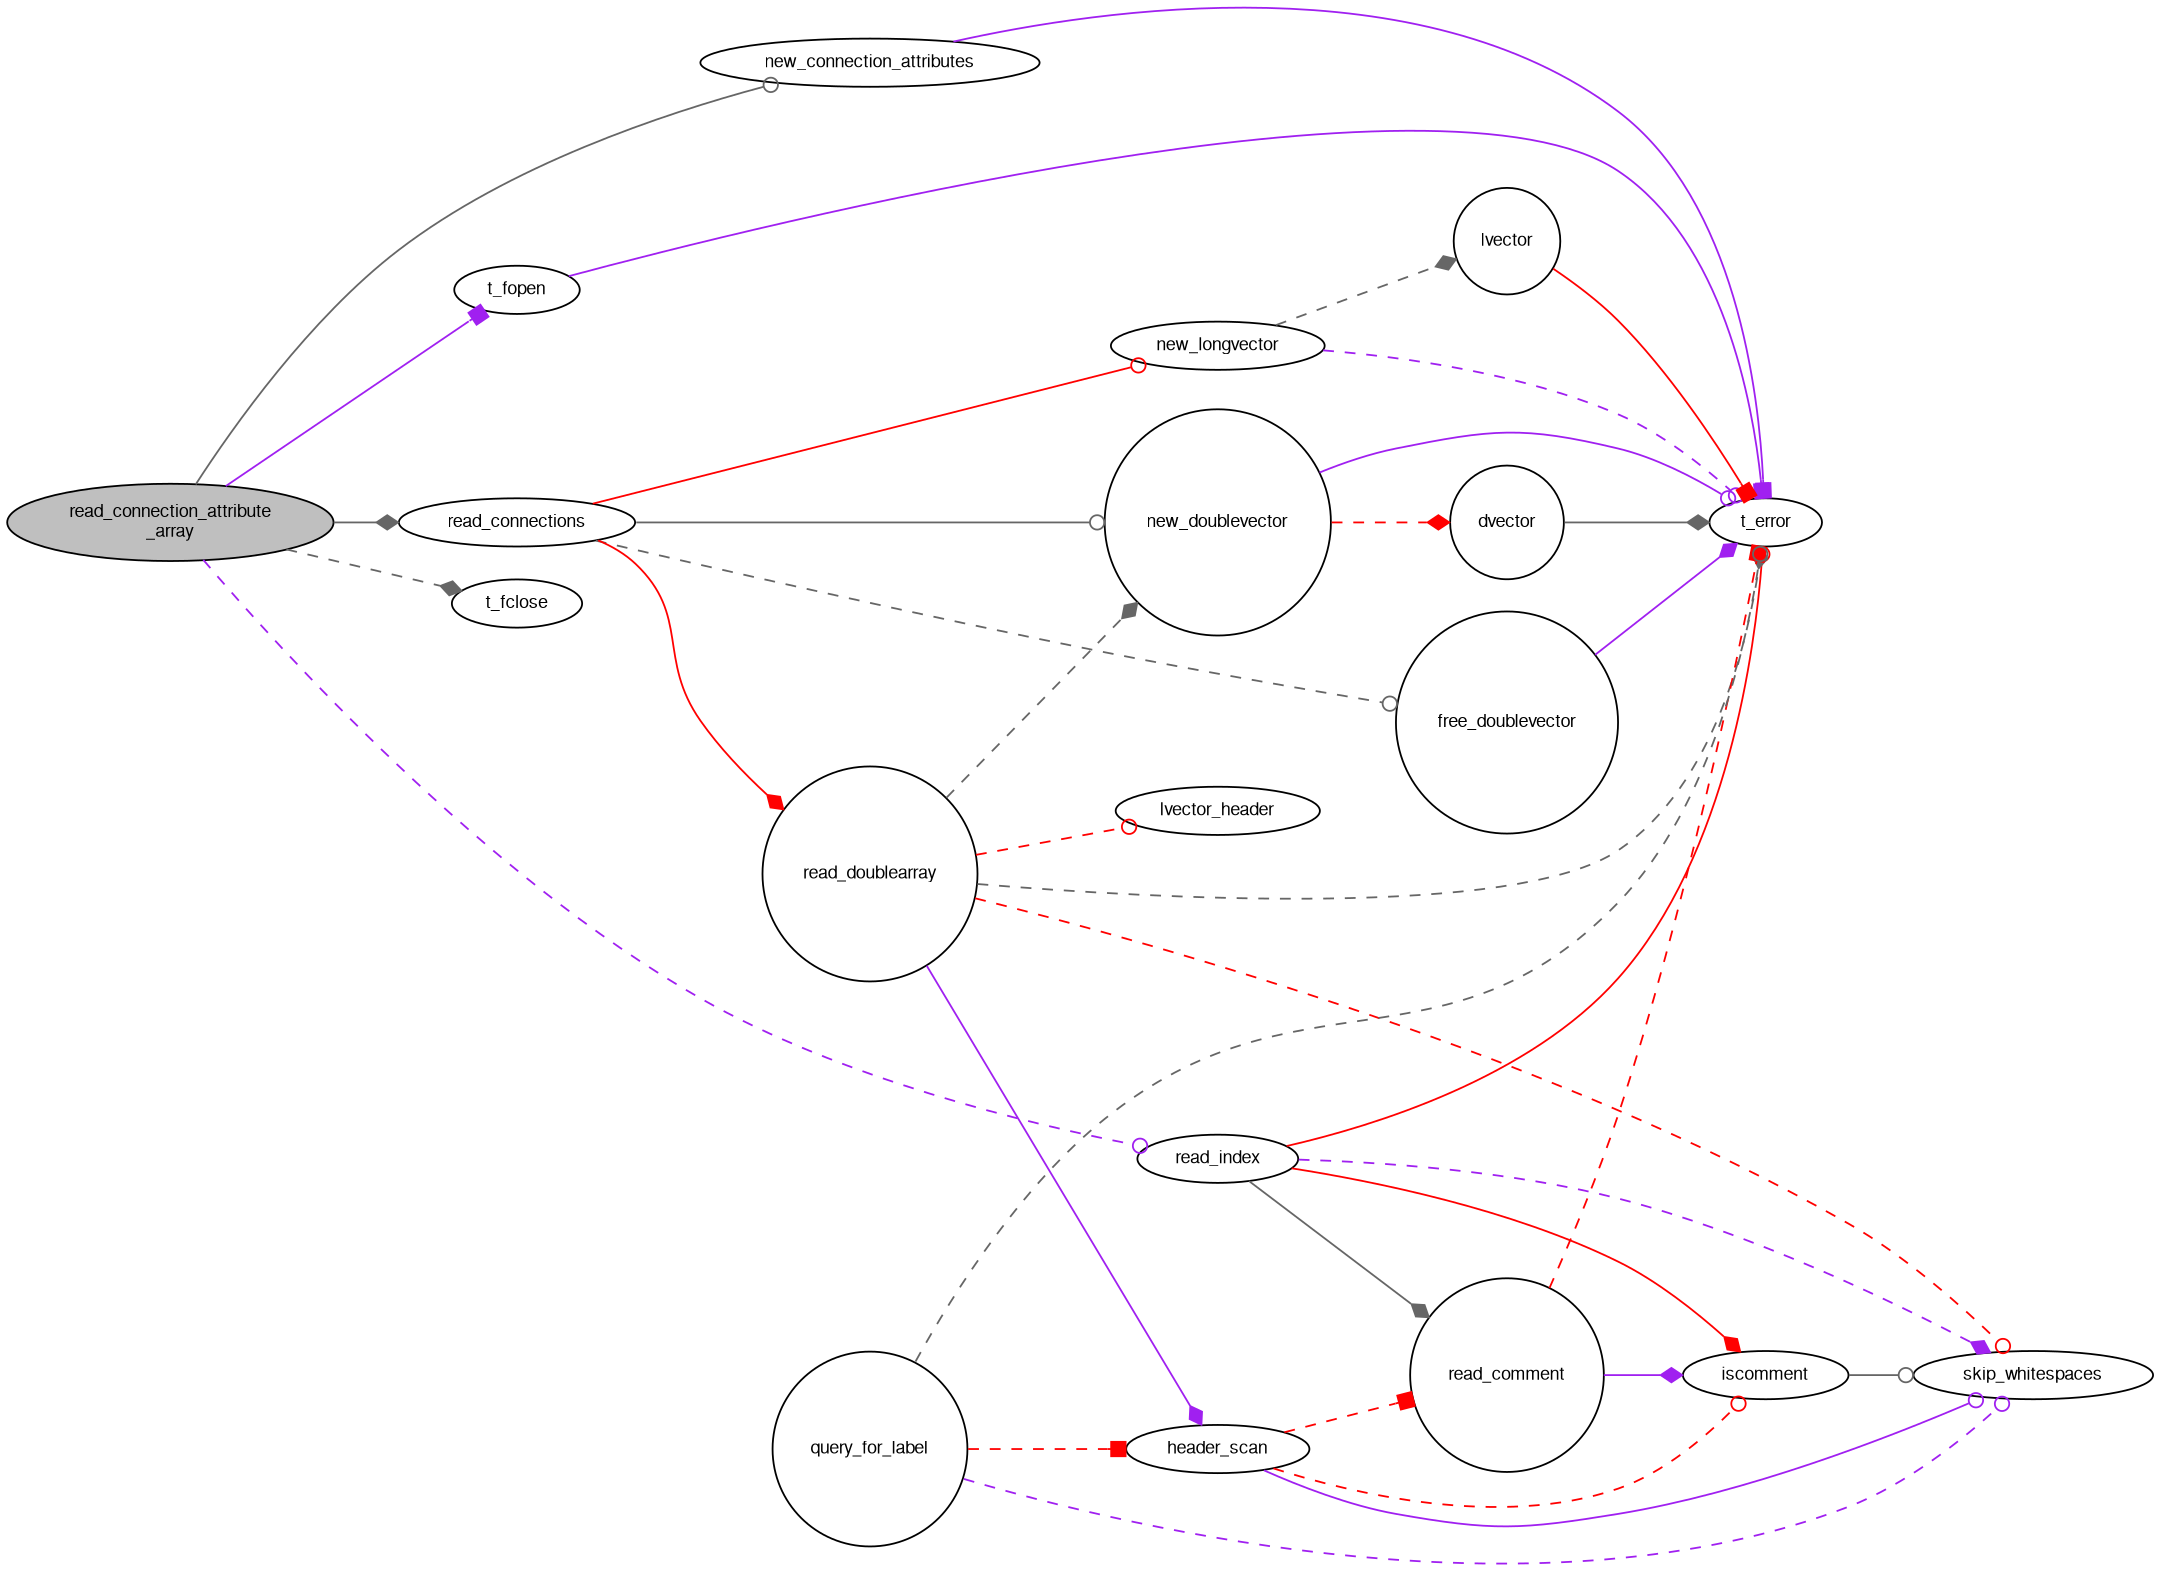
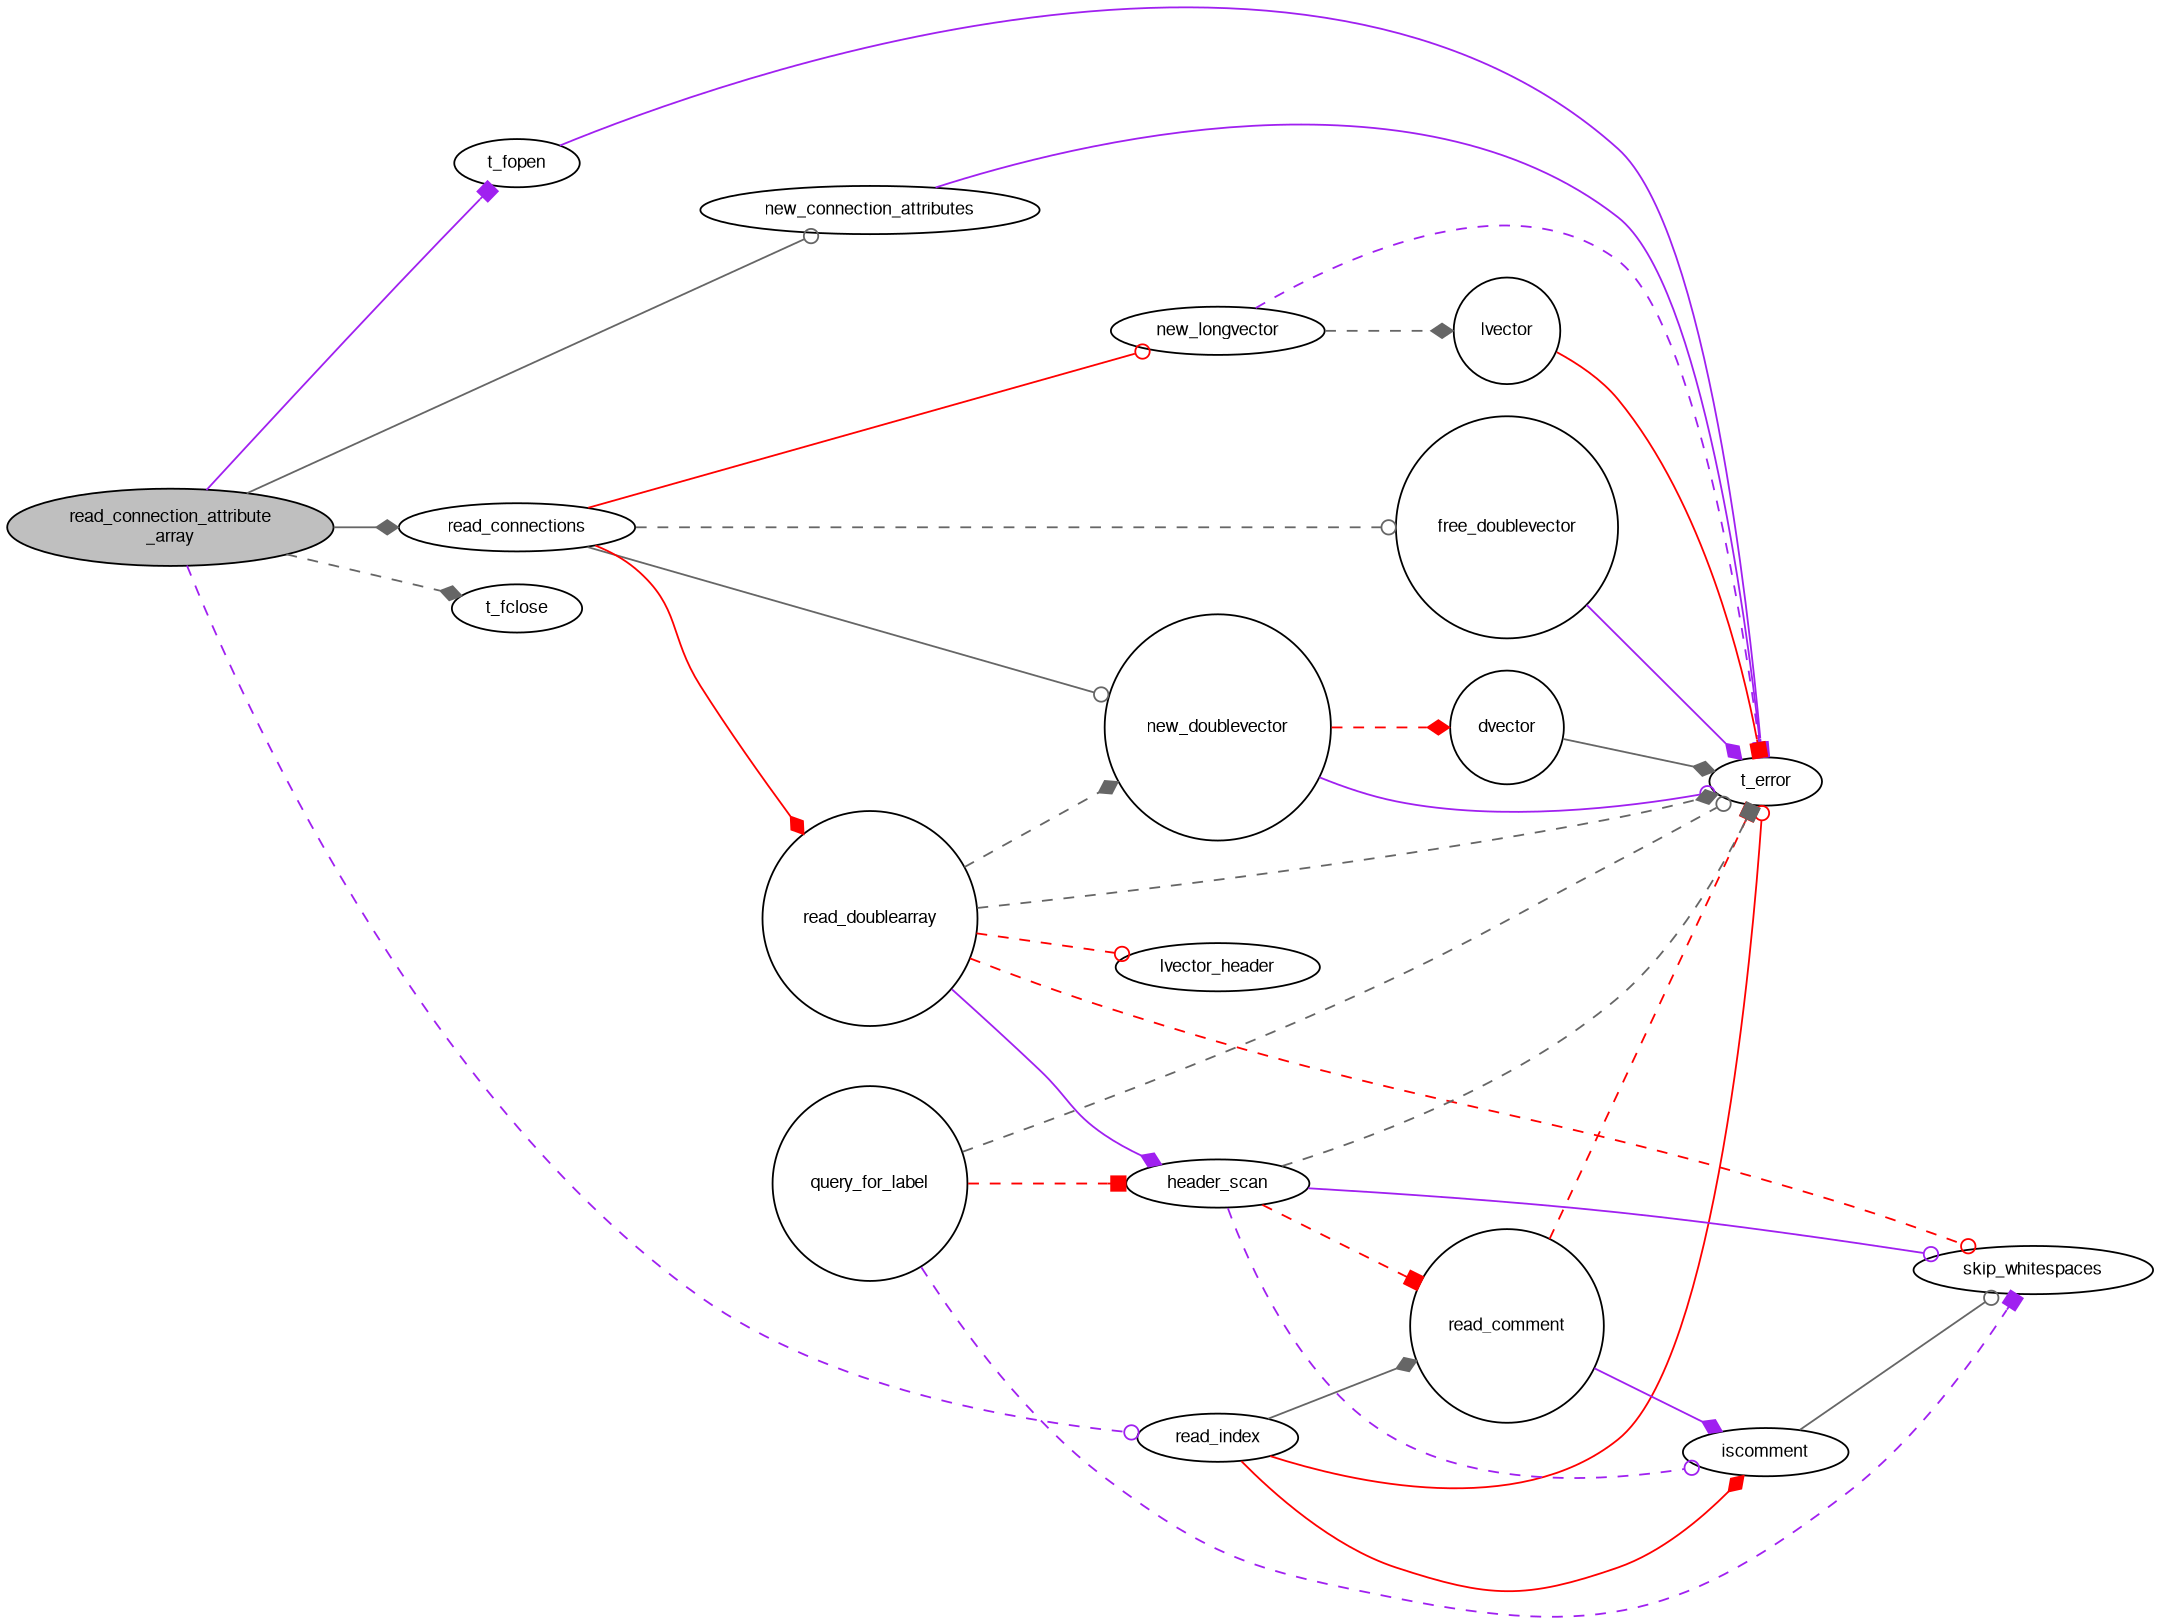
edge "header_scan" -> "t_error": added
edge "read_index" -> "skip_whitespaces": removed
edge "header_scan" -> "iscomment": color red -> purple
edge "query_for_label" -> "skip_whitespaces": arrowhead odot -> box
